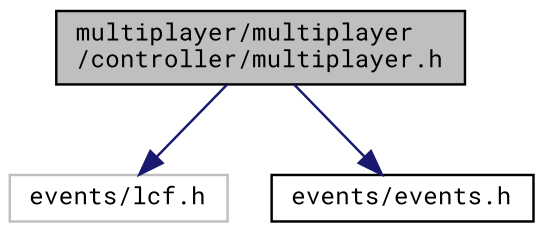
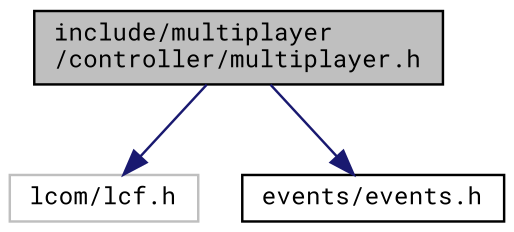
node "multiplayer/multiplayer /controller/multiplayer.h": label "multiplayer/multiplayer /controller/multiplayer.h" -> "include/multiplayer /controller/multiplayer.h"
node "events/lcf.h": label "events/lcf.h" -> "lcom/lcf.h"
